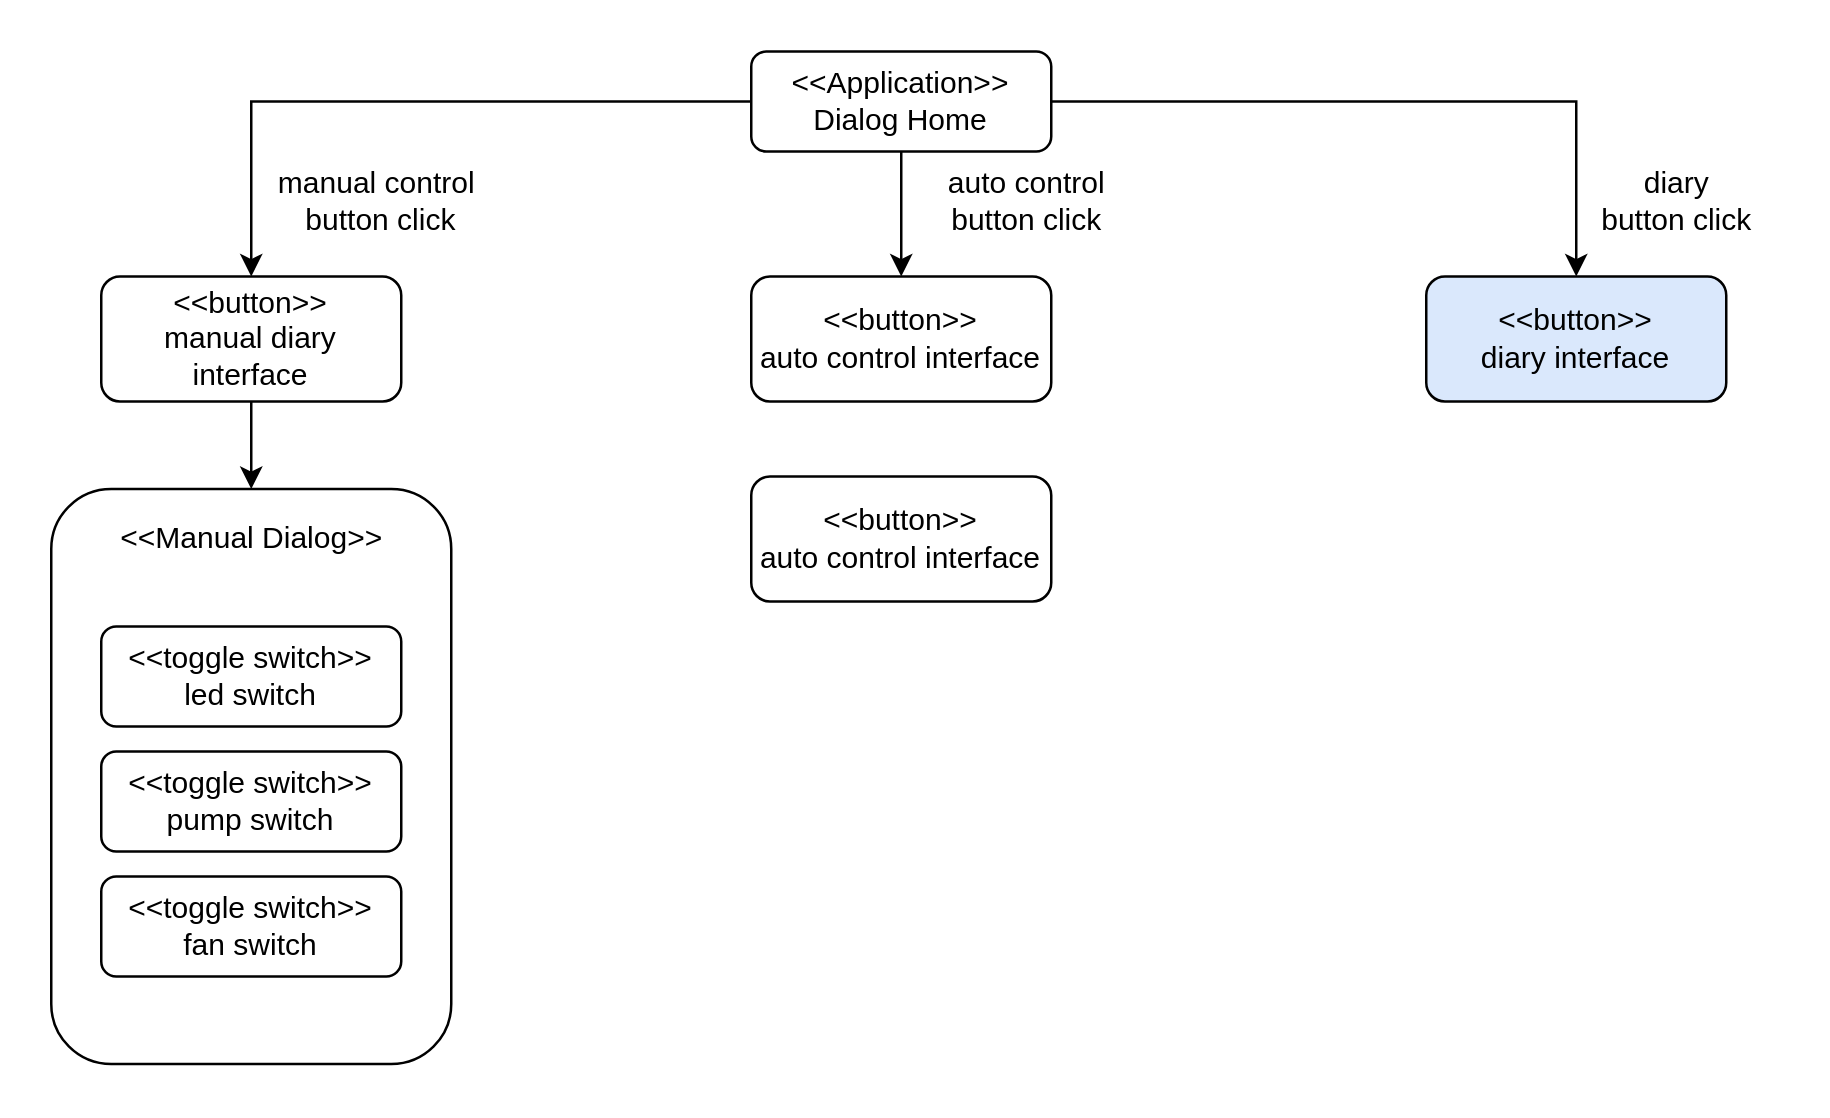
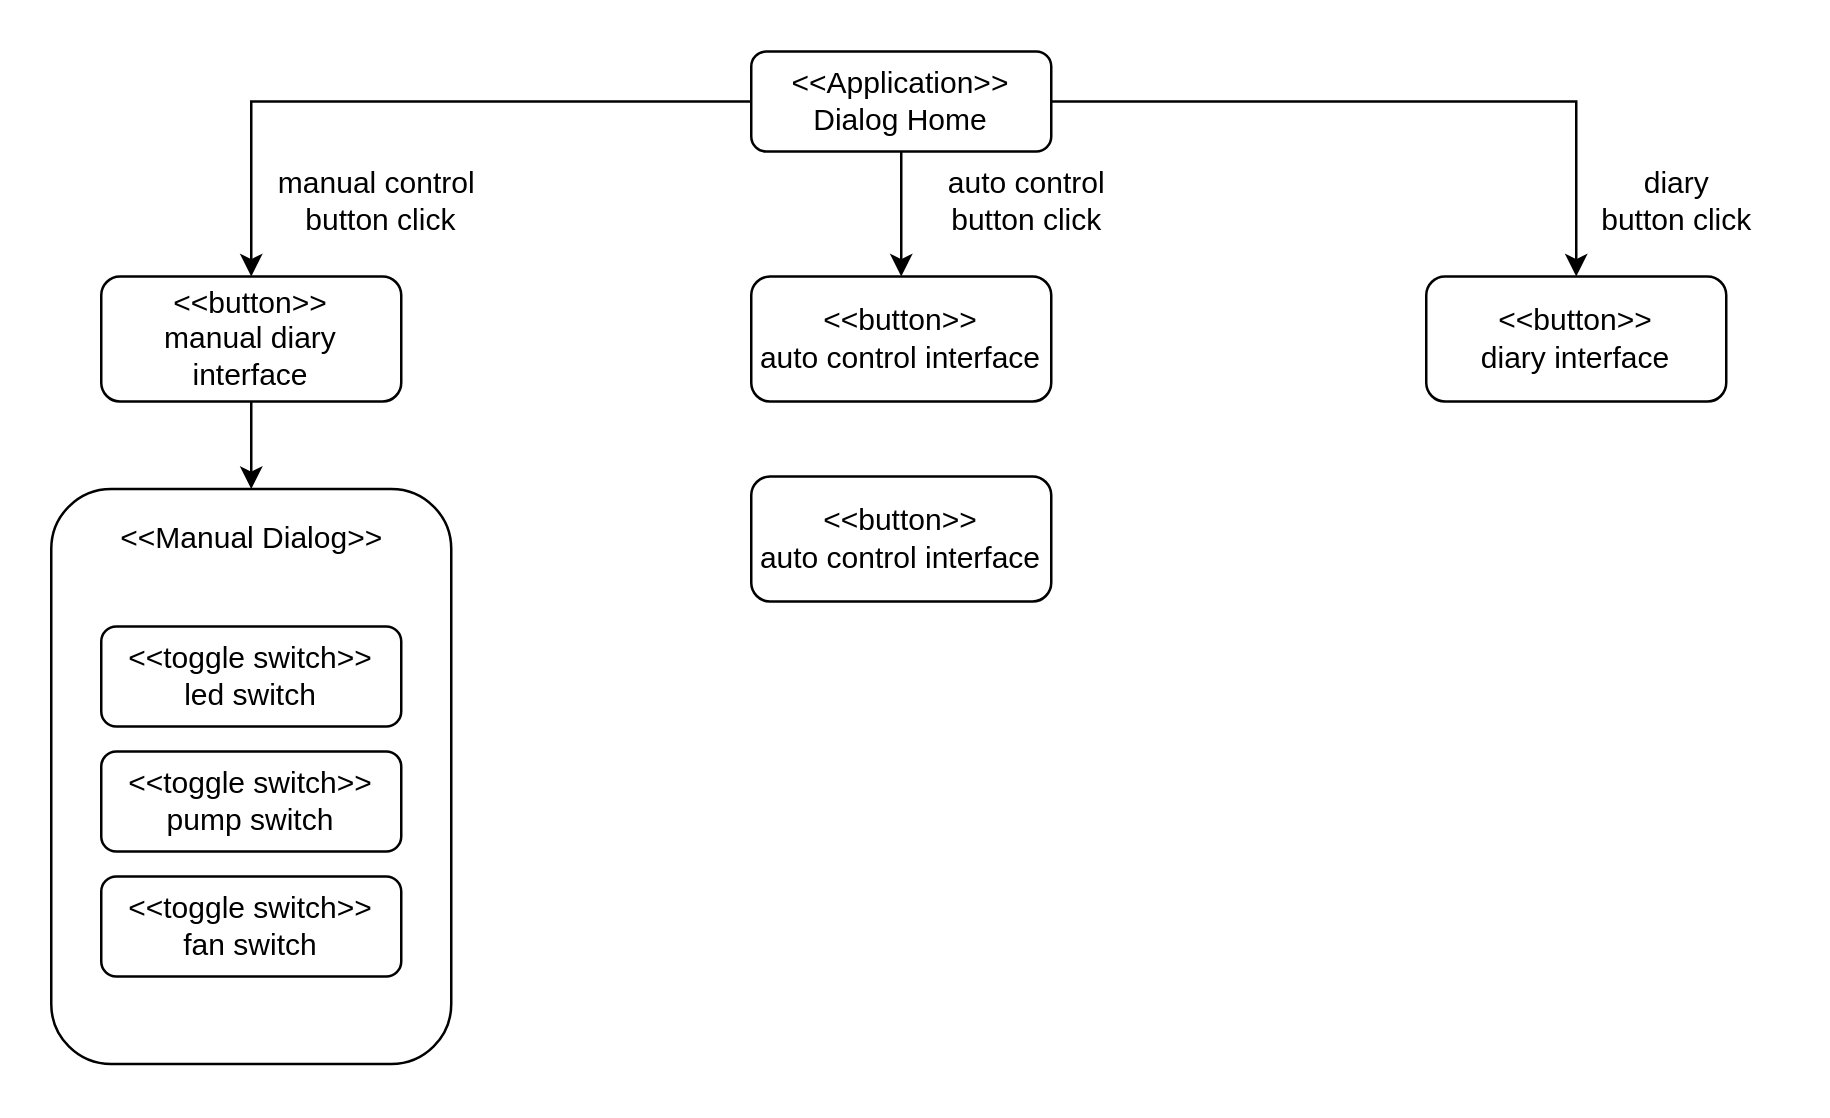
node "<<button>> diary interface": fillcolor #dae8fc -> #ffffff
